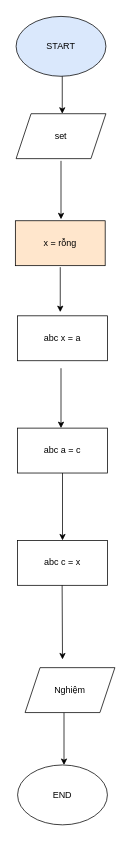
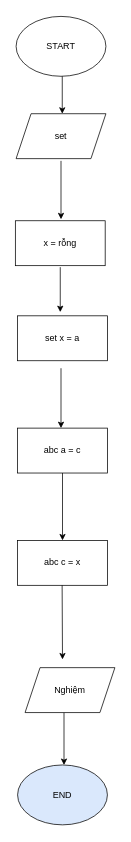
node "START": fillcolor #dae8fc -> #ffffff
node "x = rỗng": fillcolor #ffe6cc -> #ffffff
node "abc x = a": label "abc x = a" -> "set x = a"
node "END": fillcolor #ffffff -> #dae8fc
